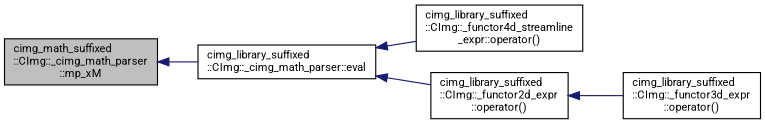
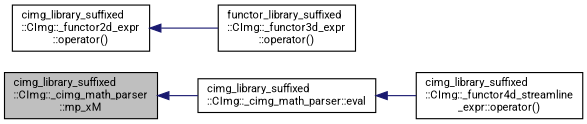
node "cimg_math_suffixed ::CImg::_cimg_math_parser ::mp_xM": label "cimg_math_suffixed ::CImg::_cimg_math_parser ::mp_xM" -> "cimg_library_suffixed ::CImg::_cimg_math_parser ::mp_xM"
edge "cimg_library_suffixed ::CImg::_functor2d_expr ::operator()" -> "cimg_library_suffixed ::CImg::_cimg_math_parser::eval": removed
node "cimg_library_suffixed ::CImg::_functor3d_expr ::operator()": label "cimg_library_suffixed ::CImg::_functor3d_expr ::operator()" -> "functor_library_suffixed ::CImg::_functor3d_expr ::operator()"
